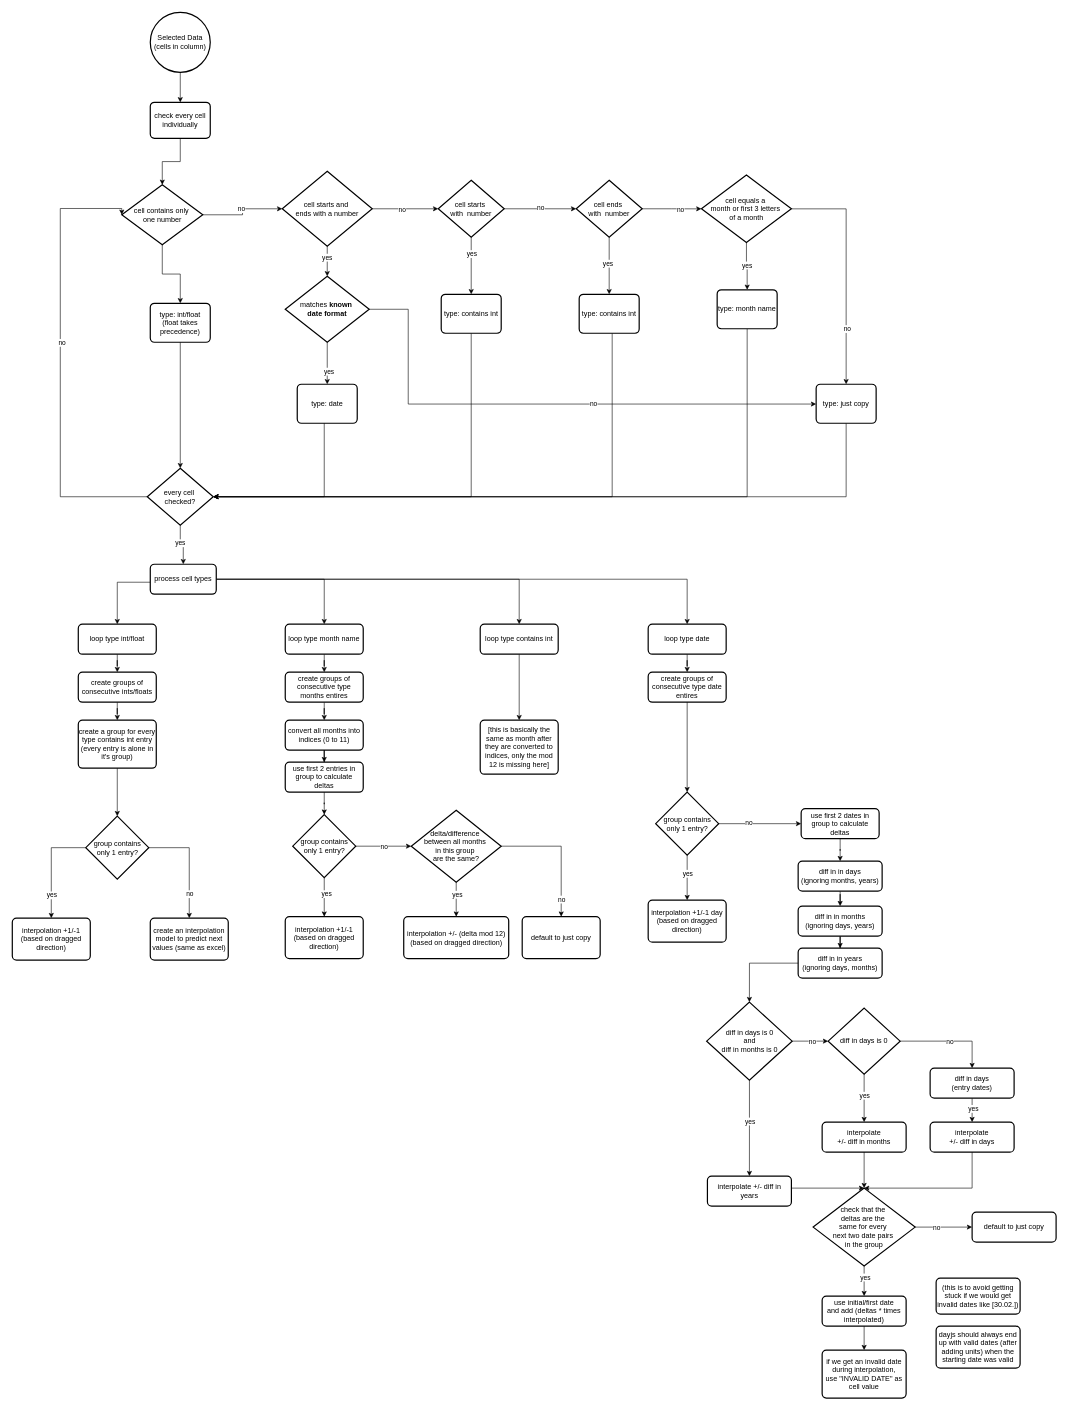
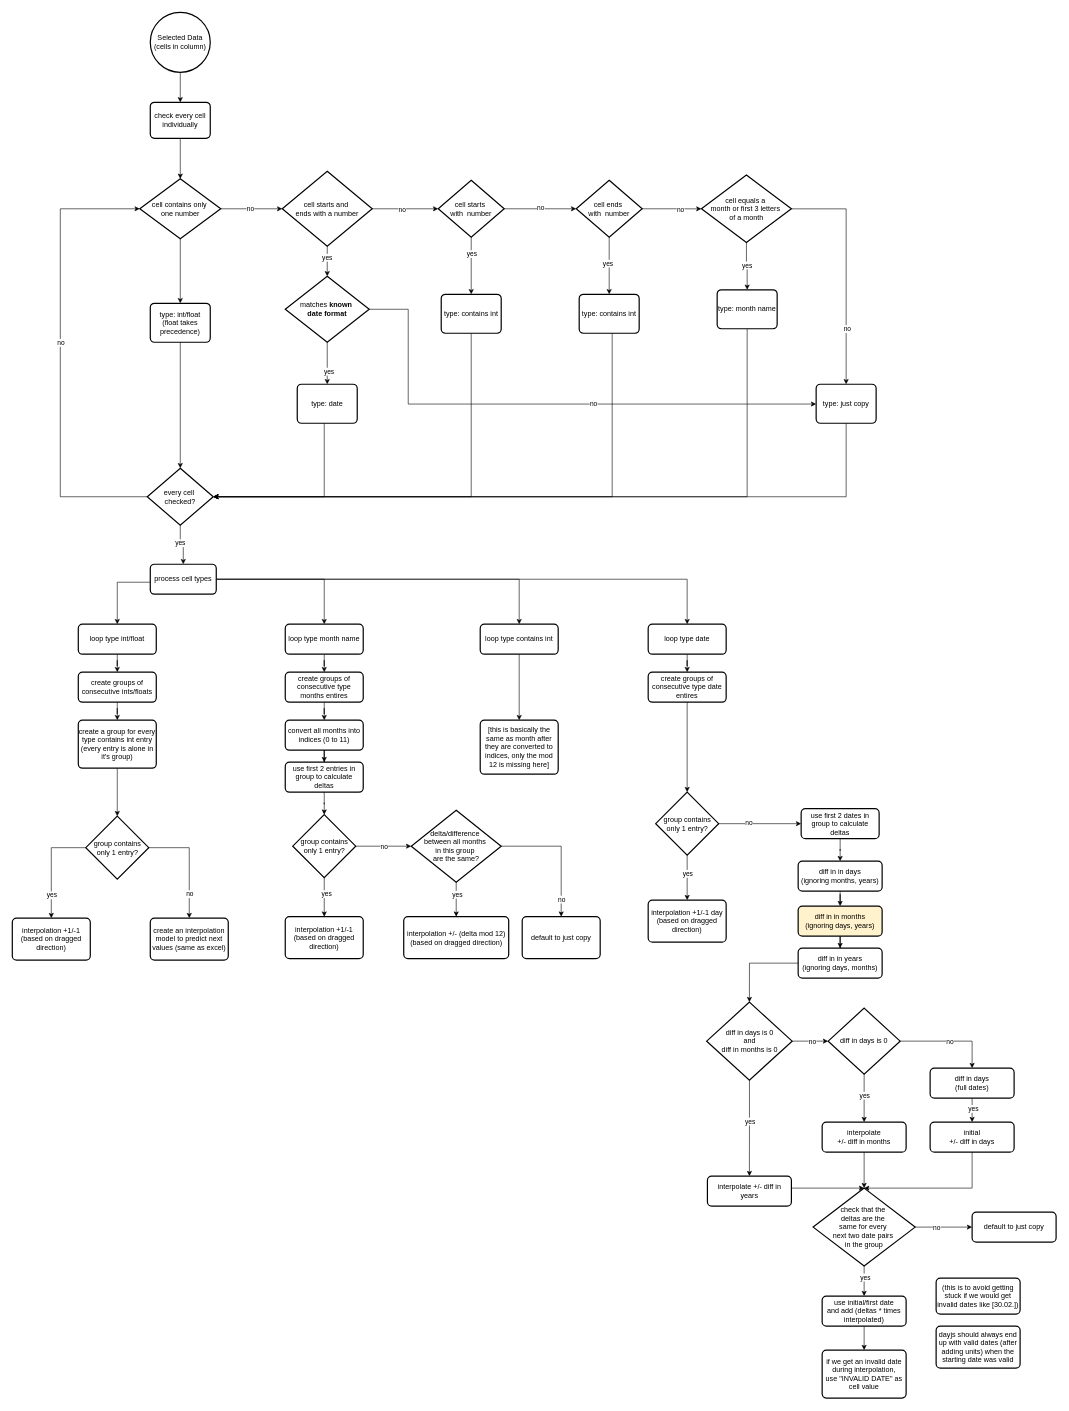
node "cell contains only one number": moved (162, 215) -> (180, 209)
node "diff in in months (ignoring days, years)": fillcolor #ffffff -> #fff2cc
node "diff in days (entry dates)": label "diff in days (entry dates)" -> "diff in days (full dates)"
node "interpolate +/- diff in days": label "interpolate +/- diff in days" -> "initial +/- diff in days"
